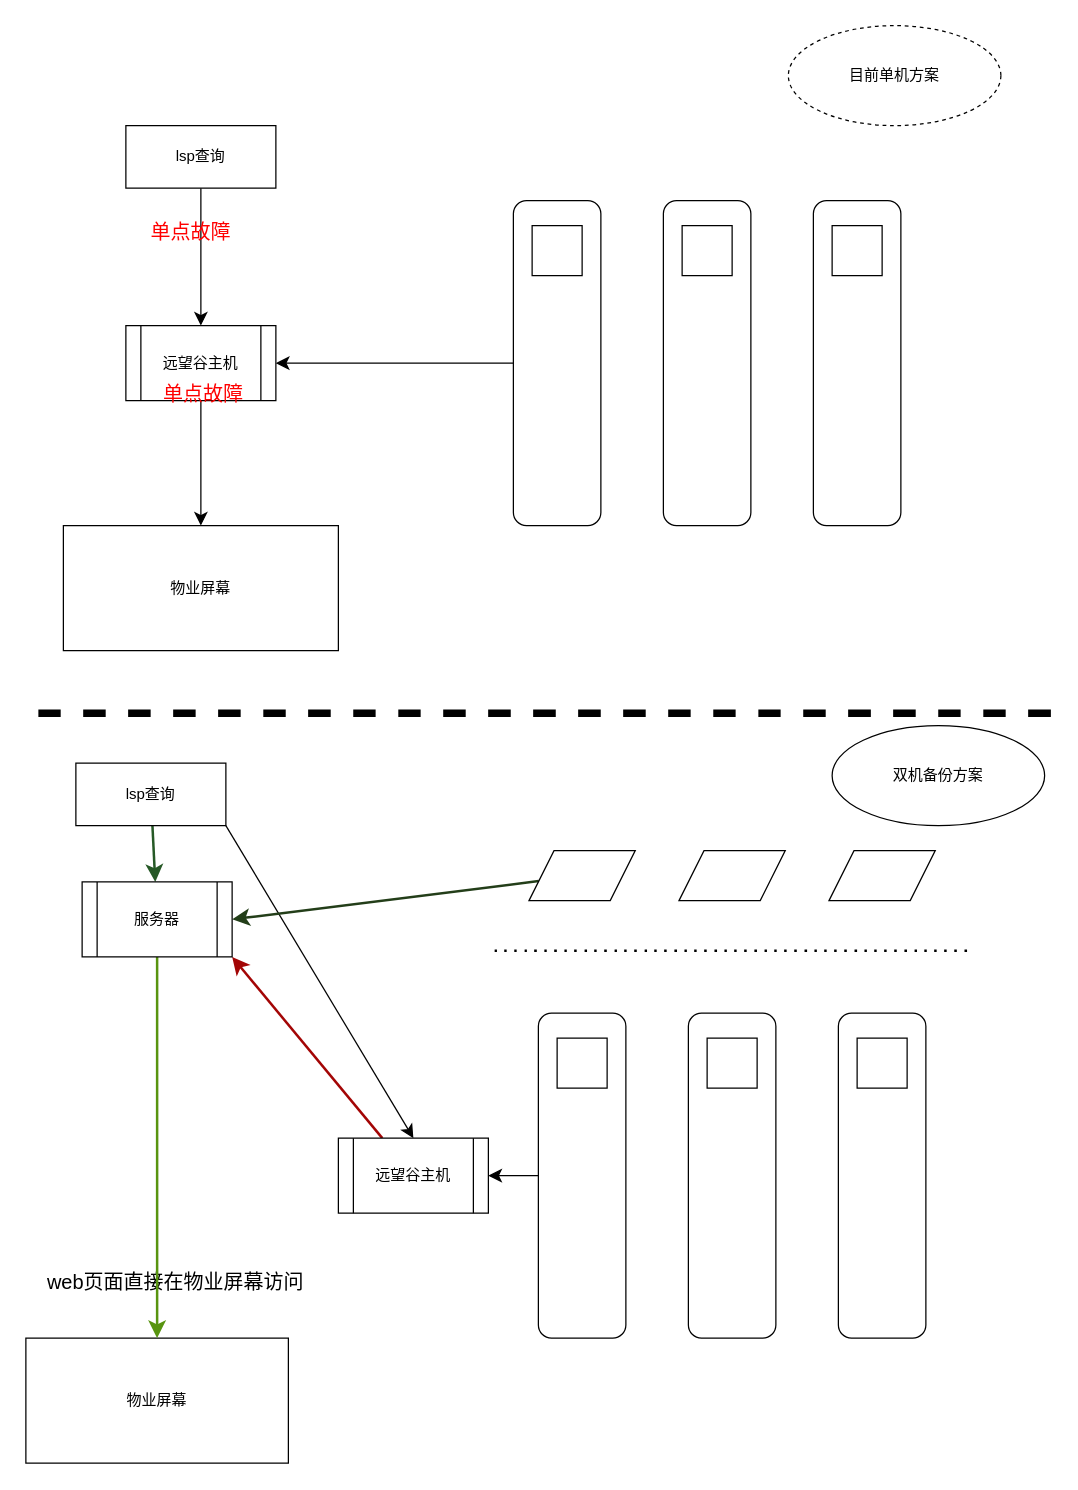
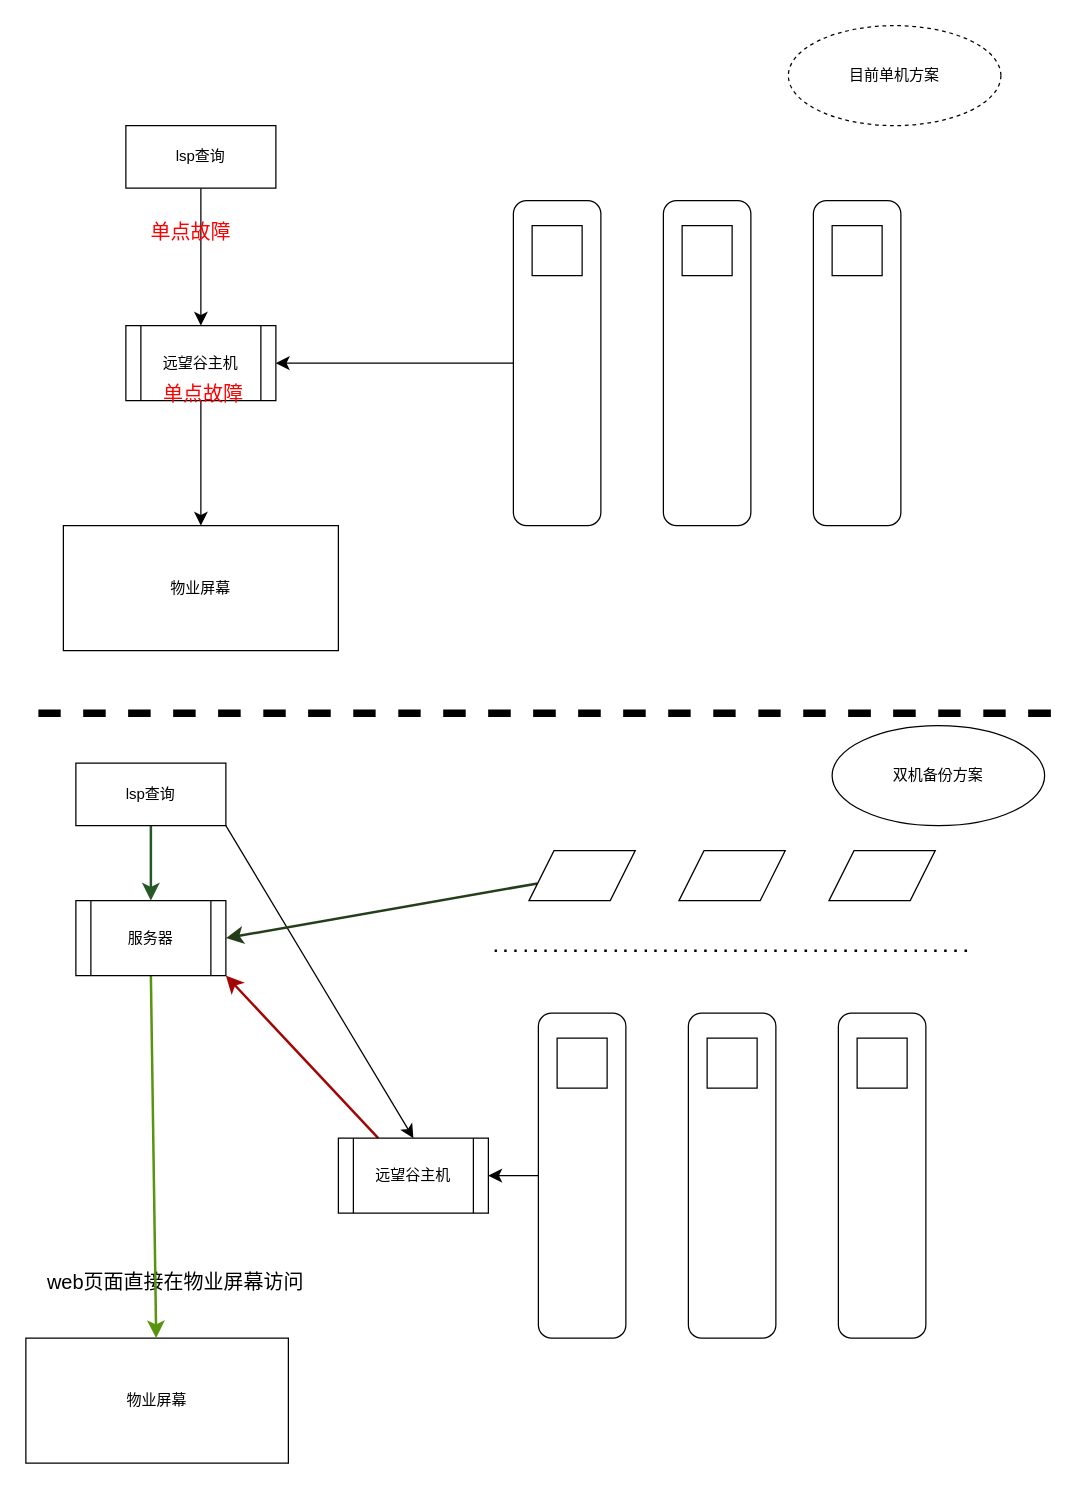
node "服务器": moved (157, 919) -> (151, 938)
